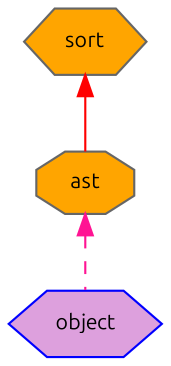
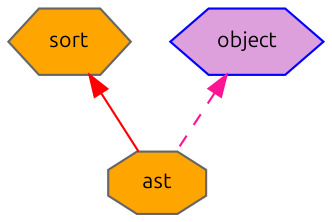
edge "object" -> "ast": reversed
